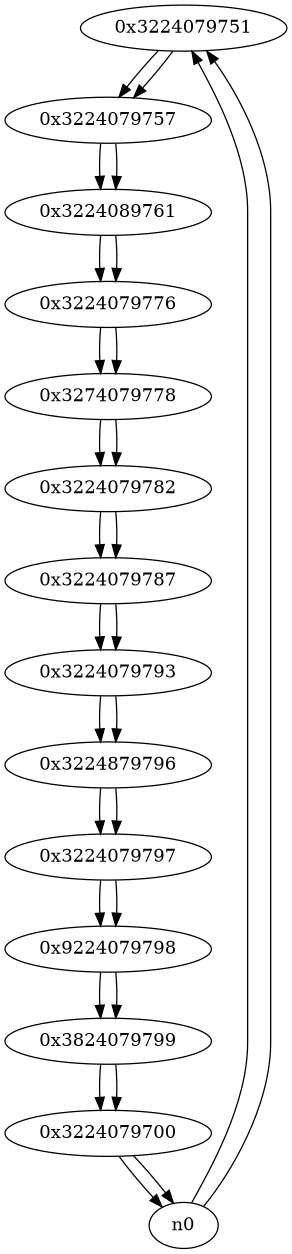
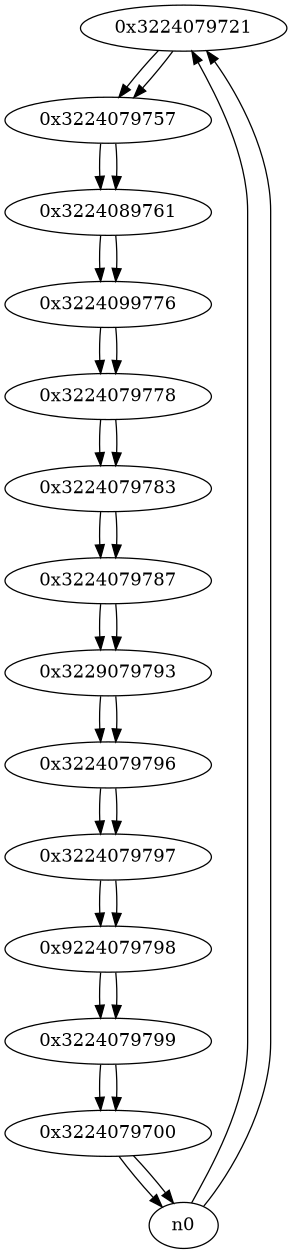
node "0x3224079751": label "0x3224079751" -> "0x3224079721"
node "0x3224079776": label "0x3224079776" -> "0x3224099776"
node "0x3274079778": label "0x3274079778" -> "0x3224079778"
node "0x3224079782": label "0x3224079782" -> "0x3224079783"
node "0x3224079793": label "0x3224079793" -> "0x3229079793"
node "0x3224879796": label "0x3224879796" -> "0x3224079796"
node "0x3824079799": label "0x3824079799" -> "0x3224079799"
